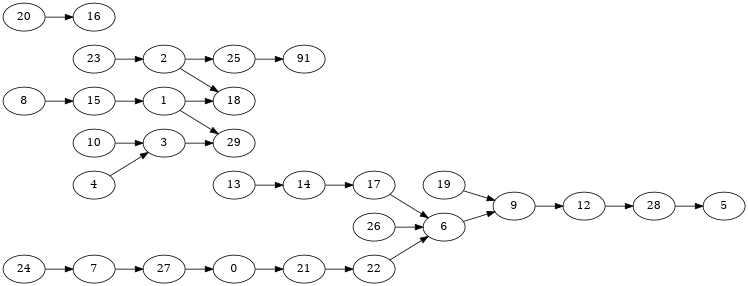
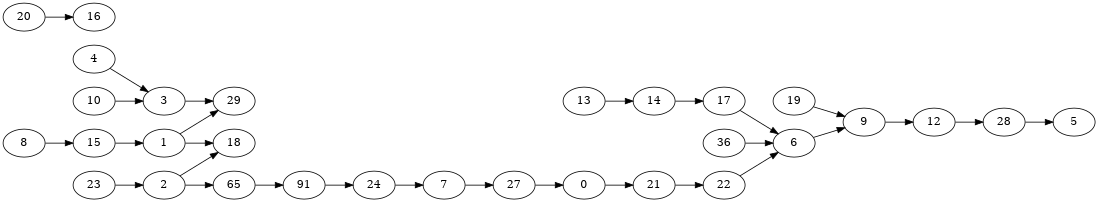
node "25": label "25" -> "65"
edge "91" -> "24": added
node "26": label "26" -> "36"
